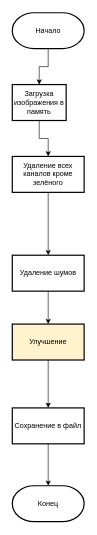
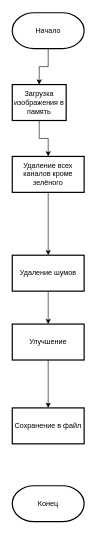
node "Улучшение": fillcolor #fff2cc -> #ffffff
edge "Сохранение в файл" -> "Конец": removed
